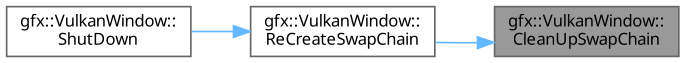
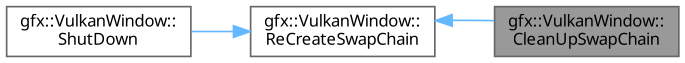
edge "gfx::VulkanWindow:: ReCreateSwapChain" -> "gfx::VulkanWindow:: CleanUpSwapChain": reversed
